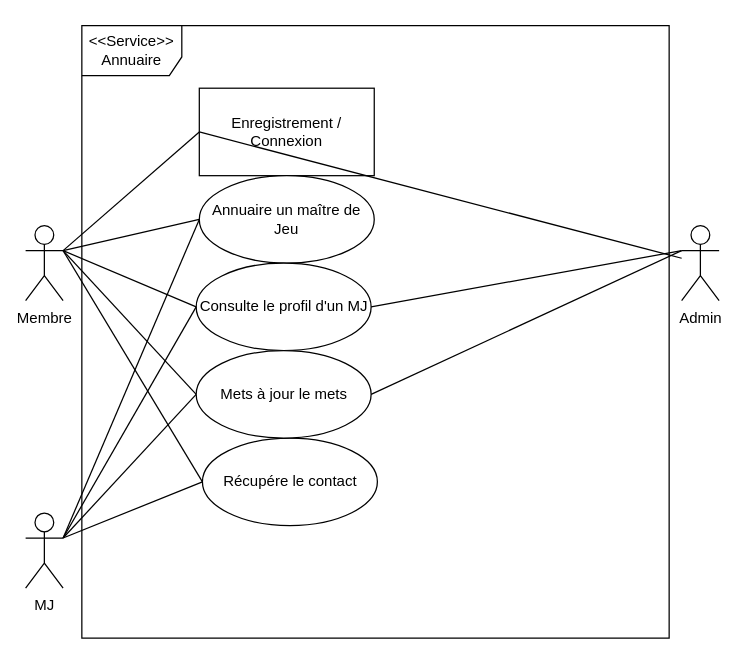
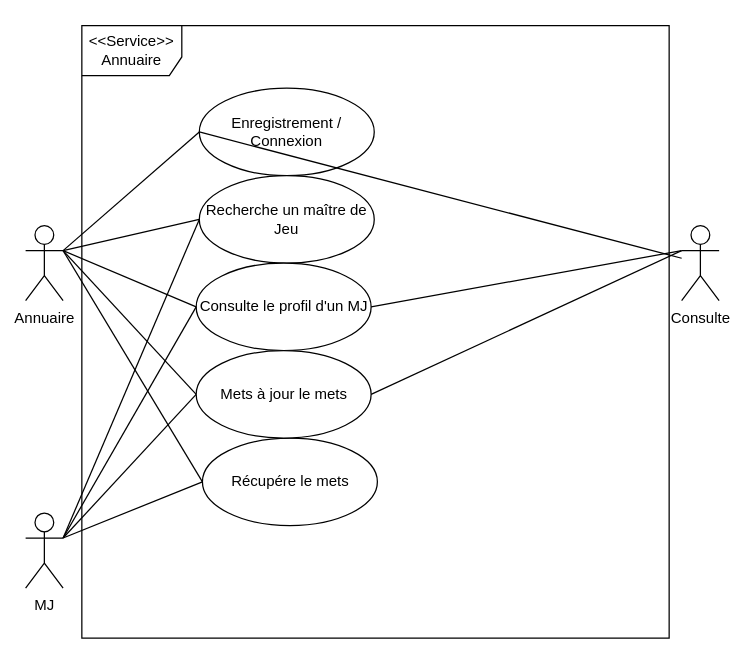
node "Enregistrement / Connexion": shape rectangle -> ellipse
node "Annuaire un maître de Jeu": label "Annuaire un maître de Jeu" -> "Recherche un maître de Jeu"
node "Membre": label "Membre" -> "Annuaire"
node "Admin": label "Admin" -> "Consulte"
node "Récupére le contact": label "Récupére le contact" -> "Récupére le mets"
